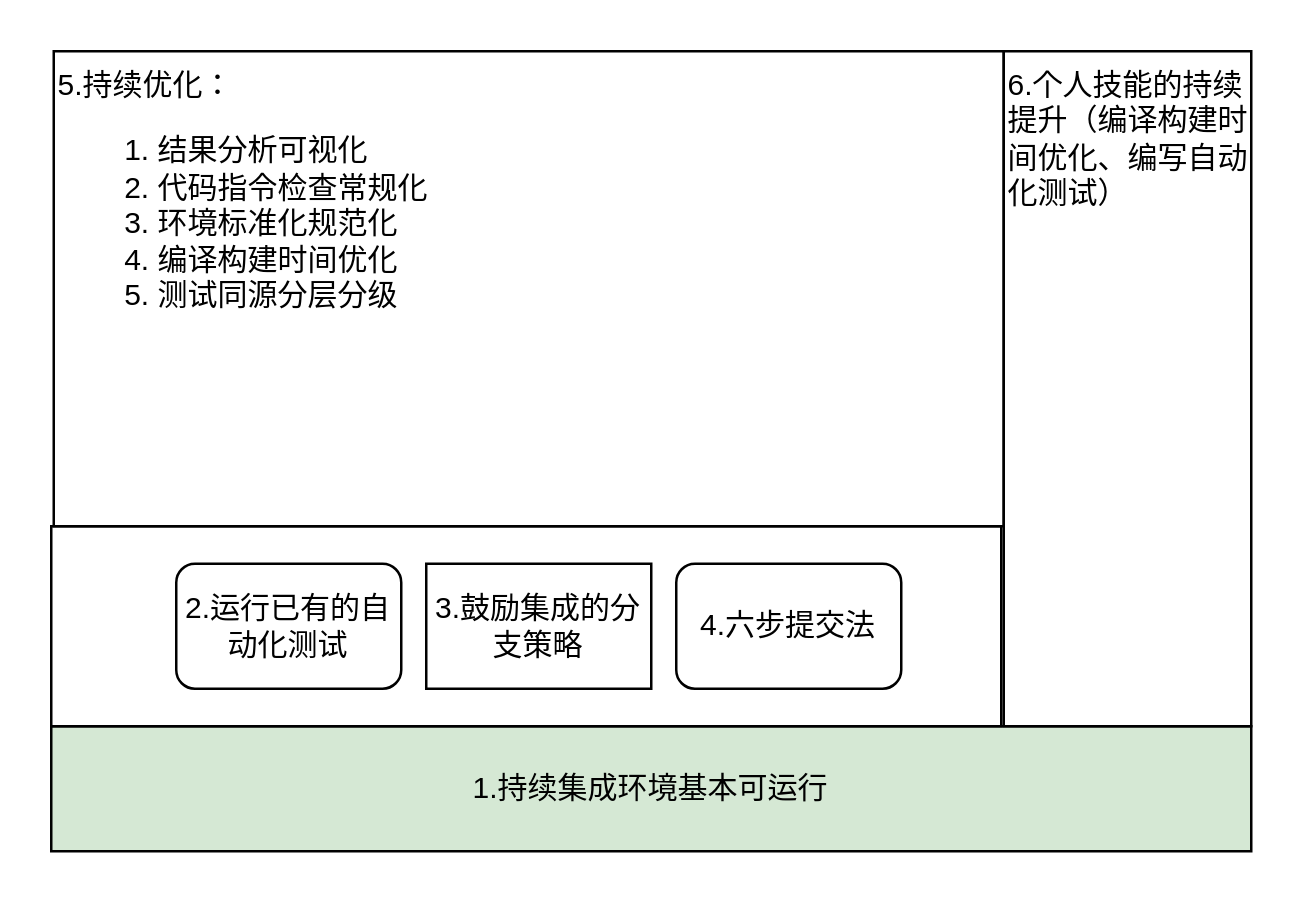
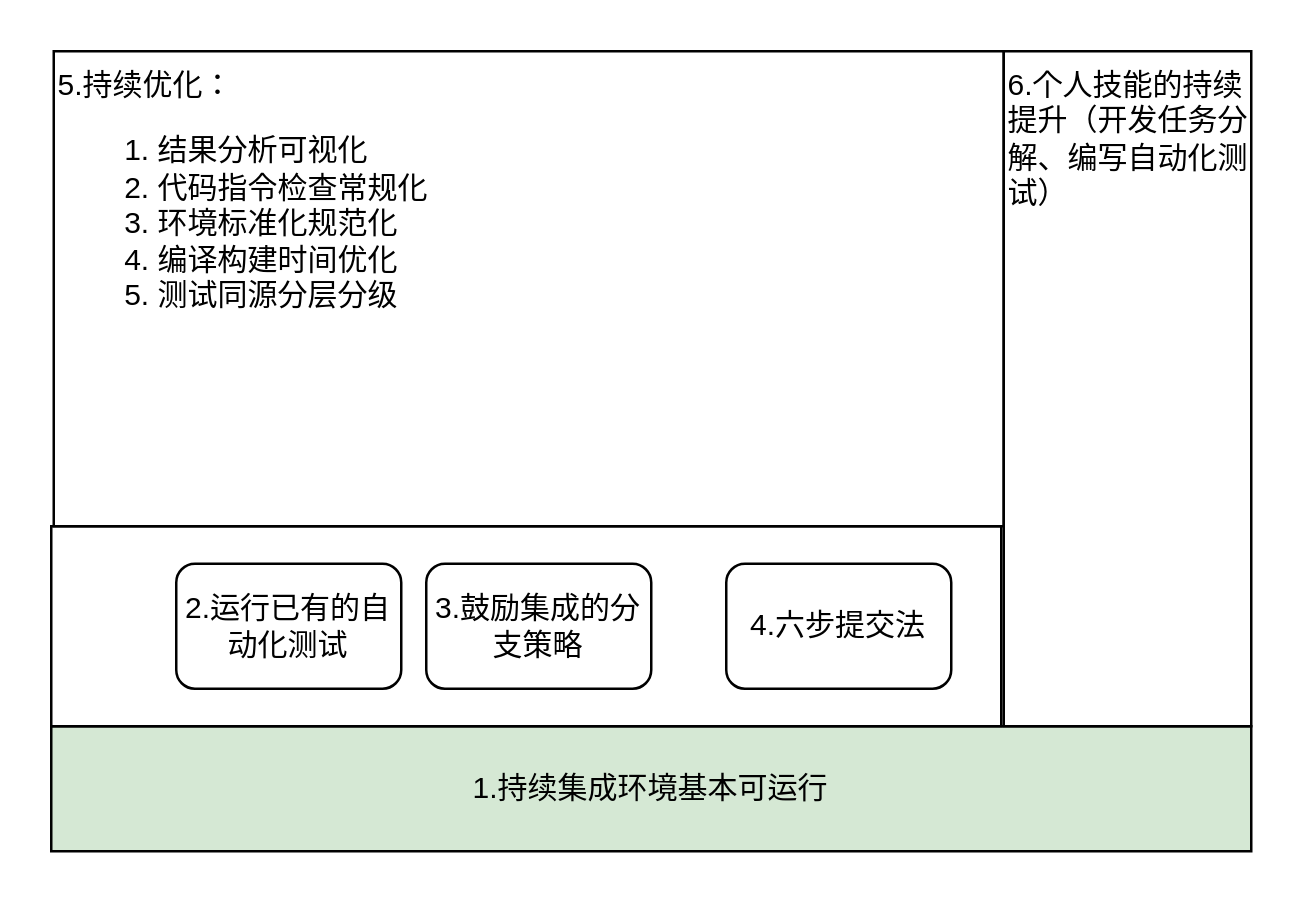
node "6.个人技能的持续提升（编译构建时间优化、编写自动化测试）": label "6.个人技能的持续提升（编译构建时间优化、编写自动化测试）" -> "6.个人技能的持续提升（开发任务分解、编写自动化测试）"
node "3.鼓励集成的分支策略": shape rectangle -> rounded rectangle
node "4.六步提交法": moved (789, 626) -> (839, 626)
